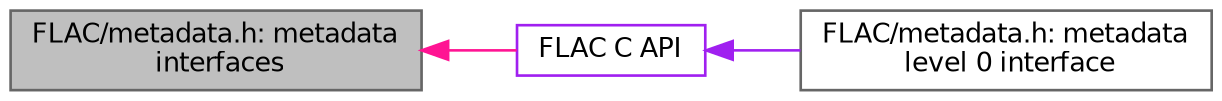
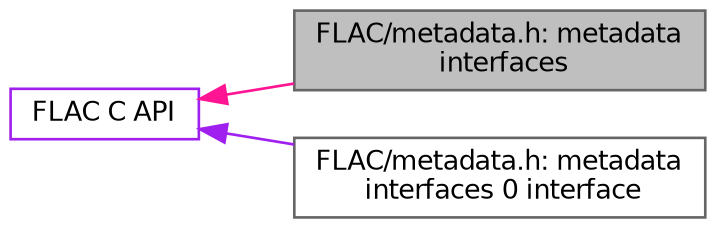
edge "FLAC C API" -> "FLAC/metadata.h: metadata interfaces": reversed
node "FLAC/metadata.h: metadata level 0 interface": label "FLAC/metadata.h: metadata level 0 interface" -> "FLAC/metadata.h: metadata interfaces 0 interface"
